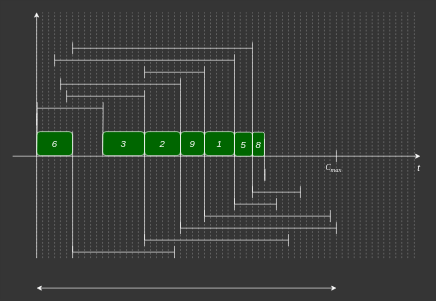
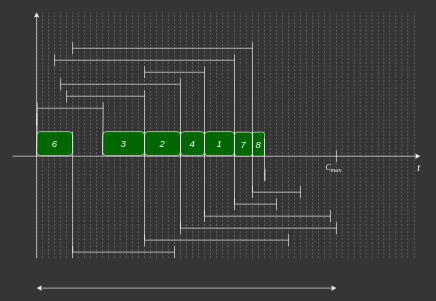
node "9": label "9" -> "4"
node "5": label "5" -> "7"
